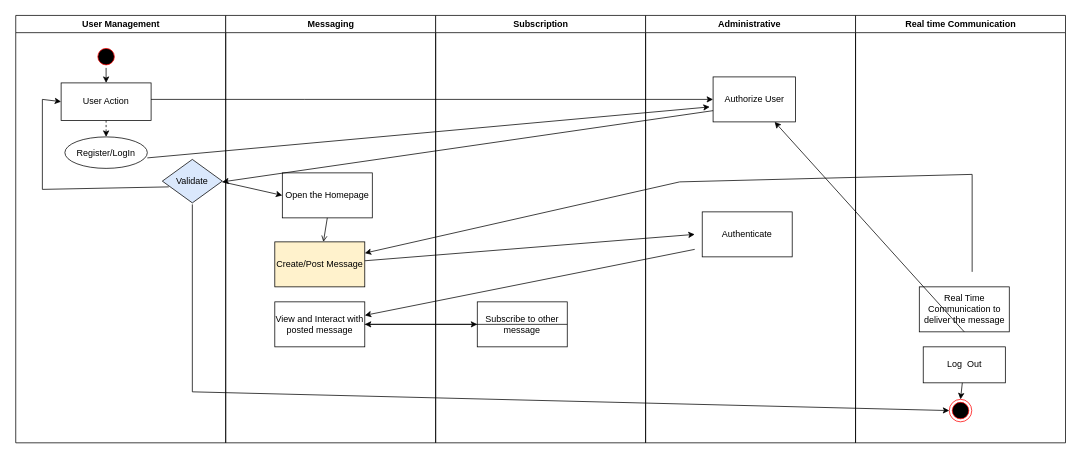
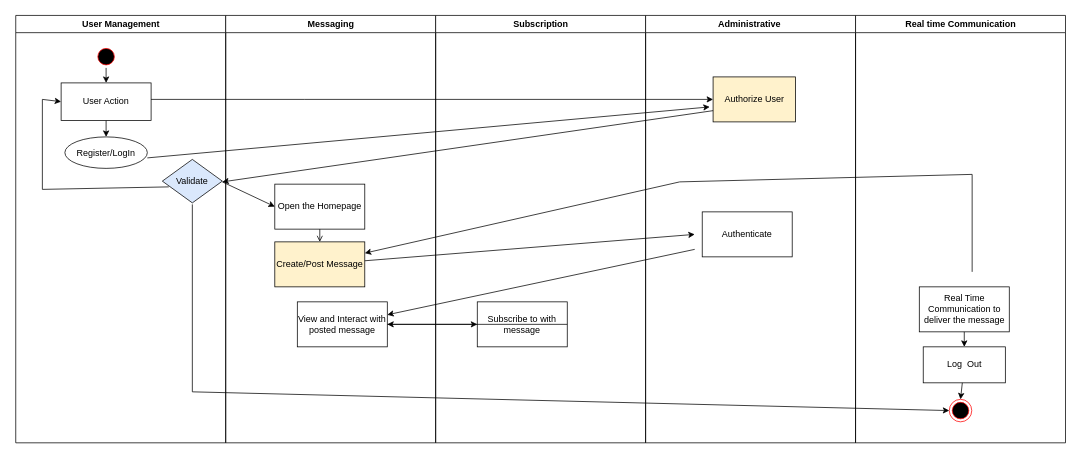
node "Authorize User": fillcolor #ffffff -> #fff2cc
edge "User Action" -> "Register/LogIn": style dashed -> solid
node "Open the Homepage": moved (327, 195) -> (320, 207)
edge "Real Time Communication to deliver the message" -> "Authorize User": now "Real Time Communication to deliver the message" -> "Log Out"
node "View and Interact with posted message": moved (320, 324) -> (342, 324)
node "Subscribe to other message": label "Subscribe to other message" -> "Subscribe to with message"
